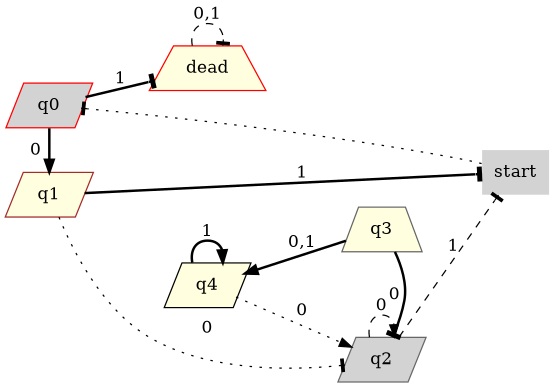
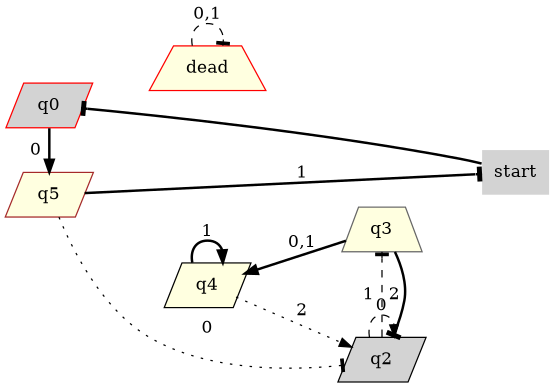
edge "q0" -> "dead": removed, label "1"
edge "start" -> "q0": style dotted -> bold
node "q1": label "q1" -> "q5"
edge "q2" -> "start": now "q2" -> "q3"
edge "q3" -> "q2": label "0" -> "2"
edge "q4" -> "q2": label "0" -> "2"
node "q2": color gray40 -> black
